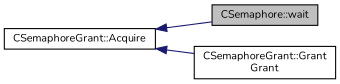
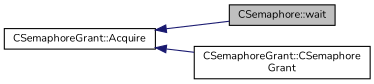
node "CSemaphoreGrant::Grant Grant": label "CSemaphoreGrant::Grant Grant" -> "CSemaphoreGrant::CSemaphore Grant"
